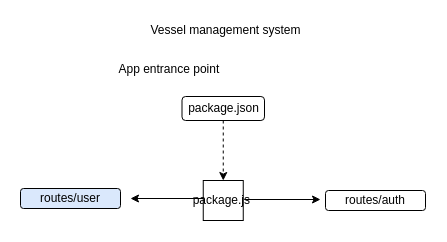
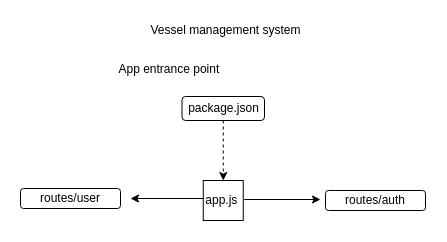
node "routes/user": fillcolor #dae8fc -> #ffffff
node "package.js": label "package.js" -> "app.js"
